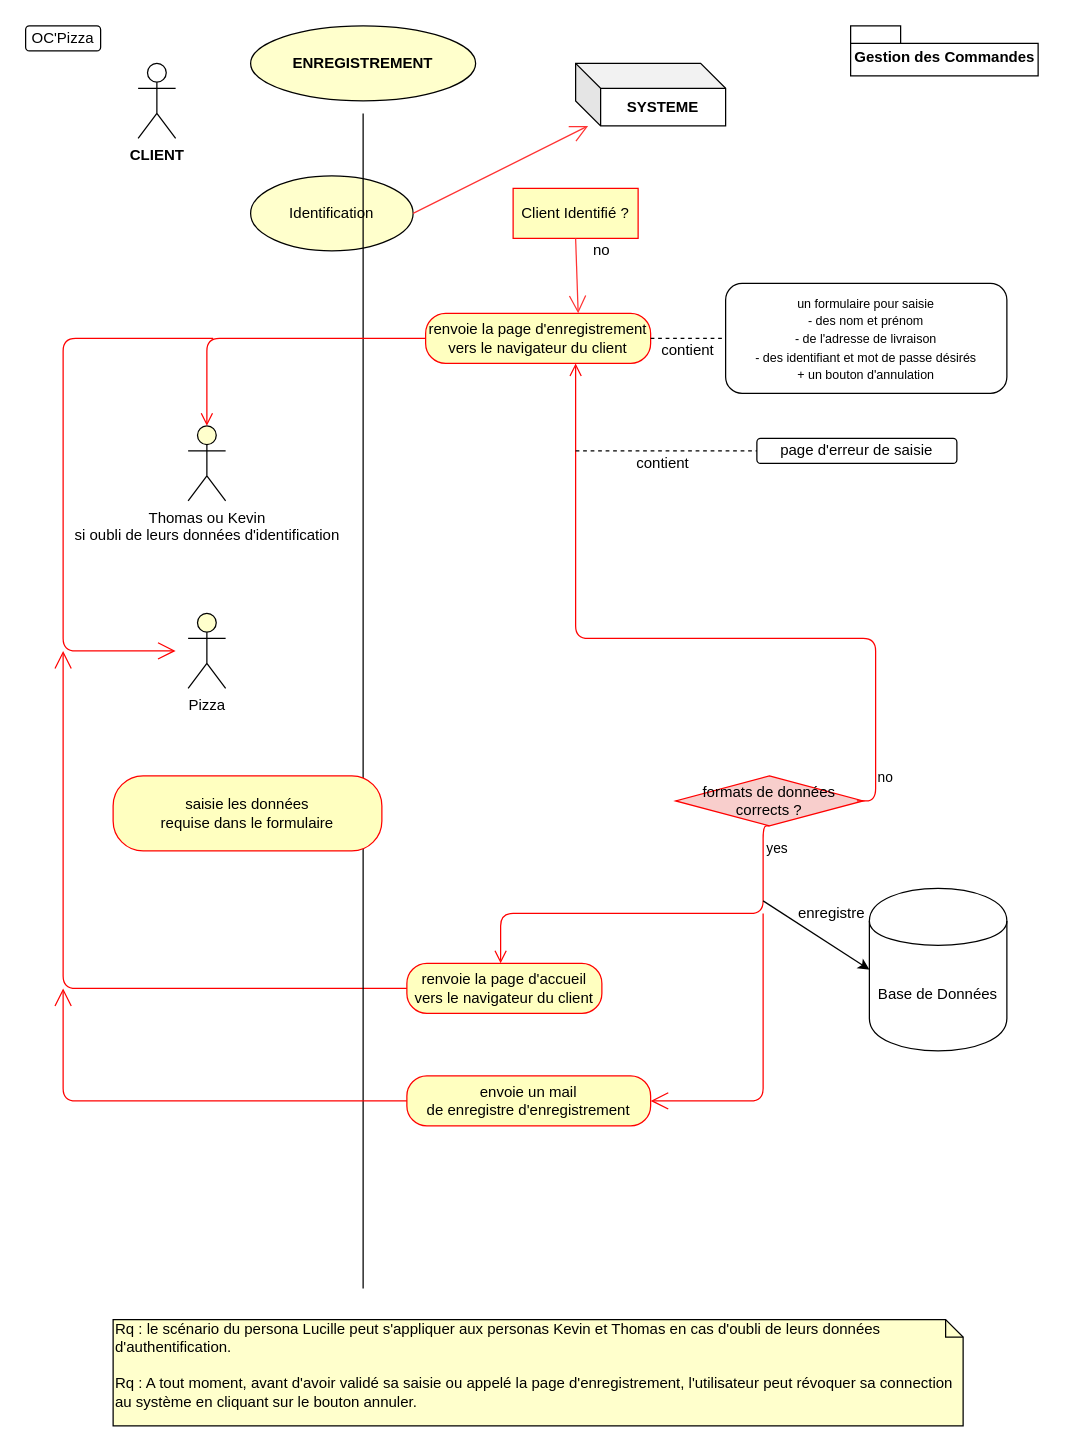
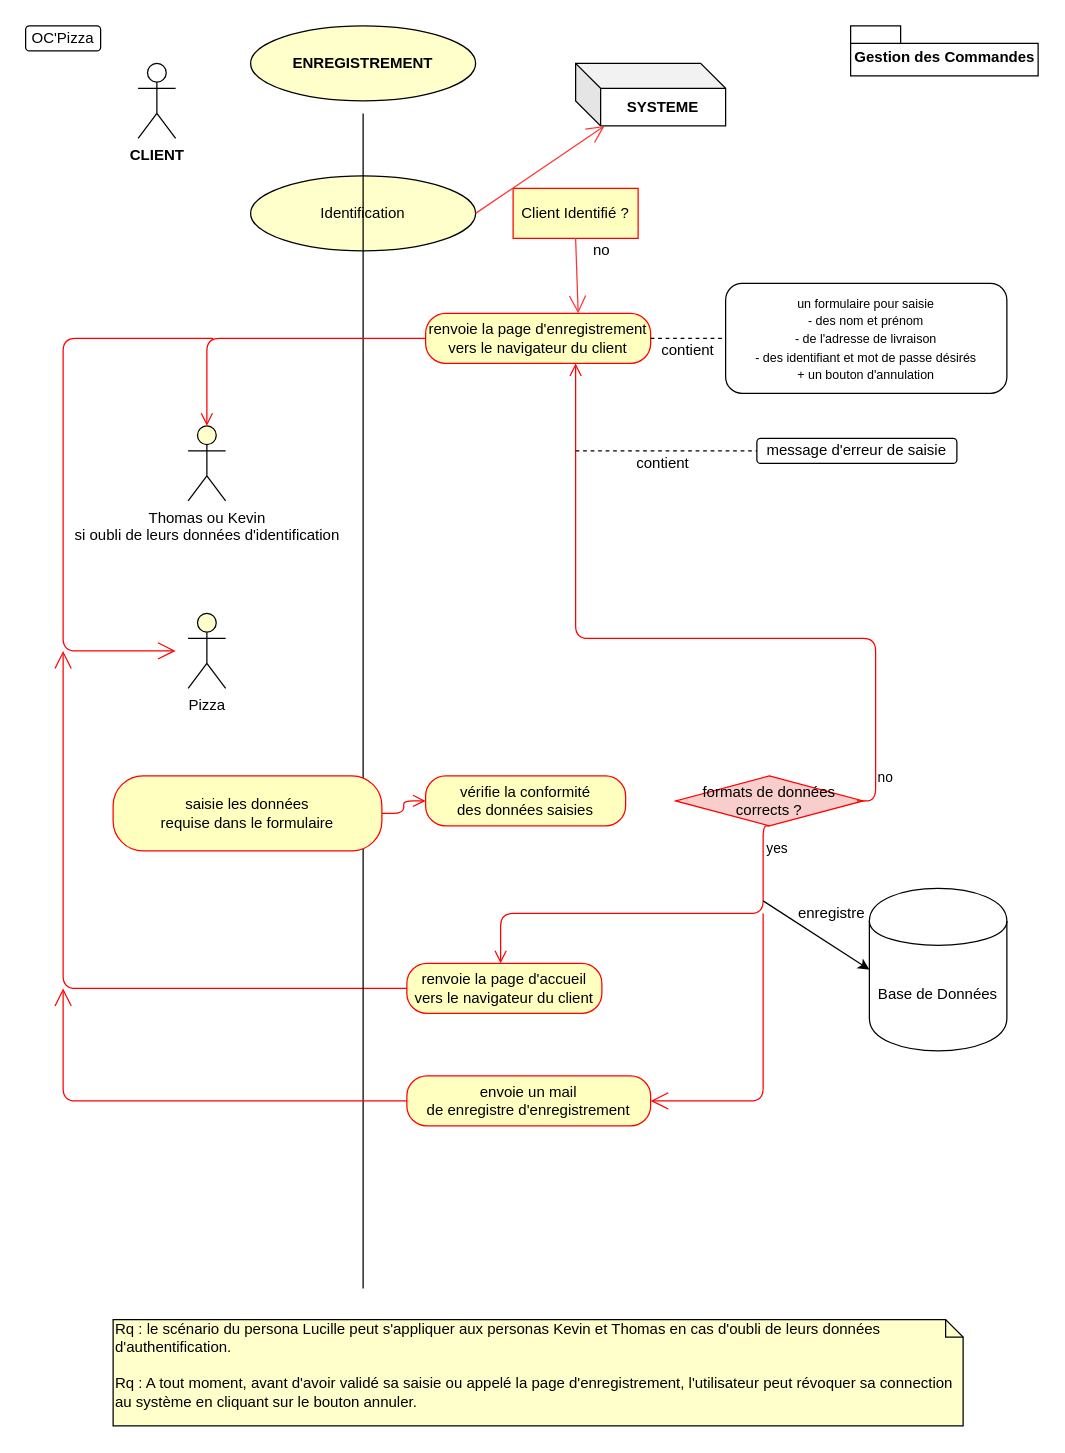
node "Identification": size 163x75 -> 225x75
node "page d'erreur de saisie": label "page d'erreur de saisie" -> "message d'erreur de saisie"
node "vérifie la conformité des données saisies": added
edge "saisie les données requise dans le formulaire" -> "vérifie la conformité des données saisies": added
